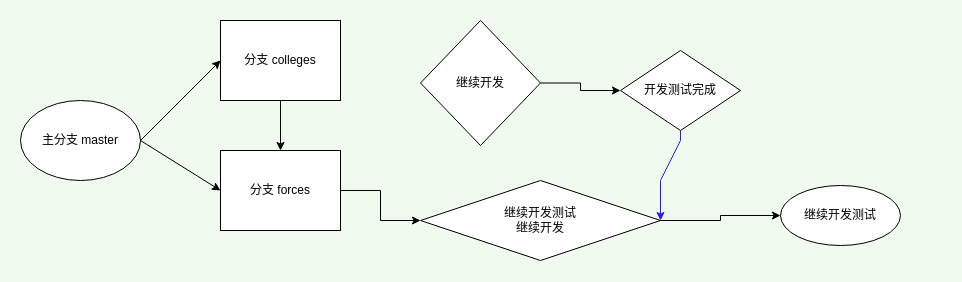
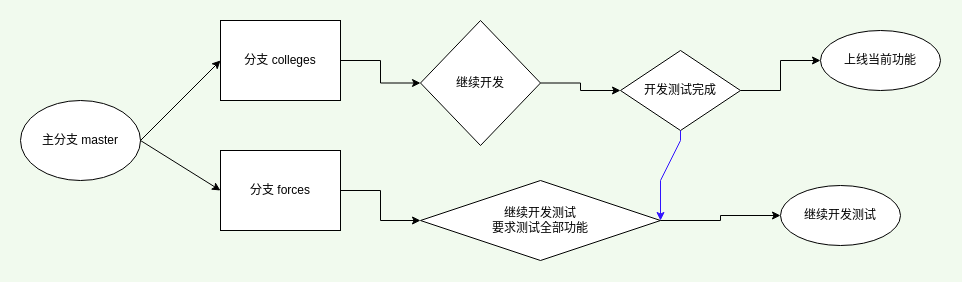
node "上线当前功能": added
edge "开发测试完成" -> "上线当前功能": added
edge "分支 colleges" -> "分支 forces": now "分支 colleges" -> "继续开发"
node "继续开发测试 继续开发": label "继续开发测试 继续开发" -> "继续开发测试 要求测试全部功能"
